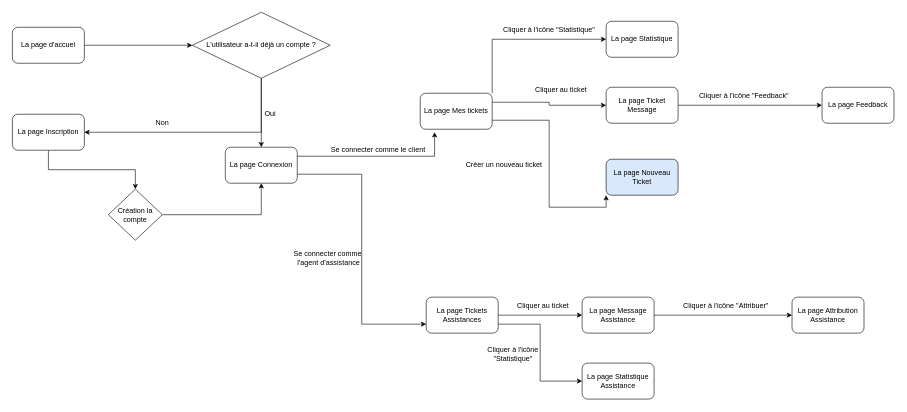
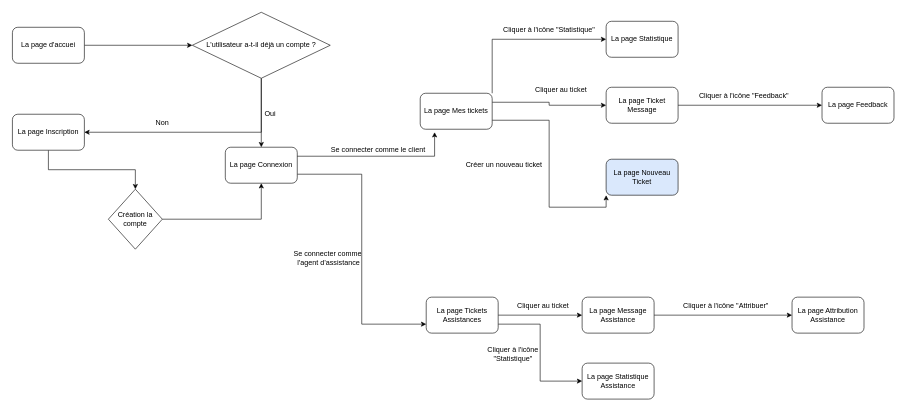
node "Création la compte": size 54x51 -> 54x60
